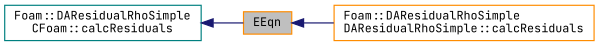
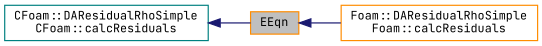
node "Foam::DAResidualRhoSimple CFoam::calcResiduals": label "Foam::DAResidualRhoSimple CFoam::calcResiduals" -> "CFoam::DAResidualRhoSimple CFoam::calcResiduals"
node "Foam::DAResidualRhoSimple DAResidualRhoSimple::calcResiduals": label "Foam::DAResidualRhoSimple DAResidualRhoSimple::calcResiduals" -> "Foam::DAResidualRhoSimple Foam::calcResiduals"
